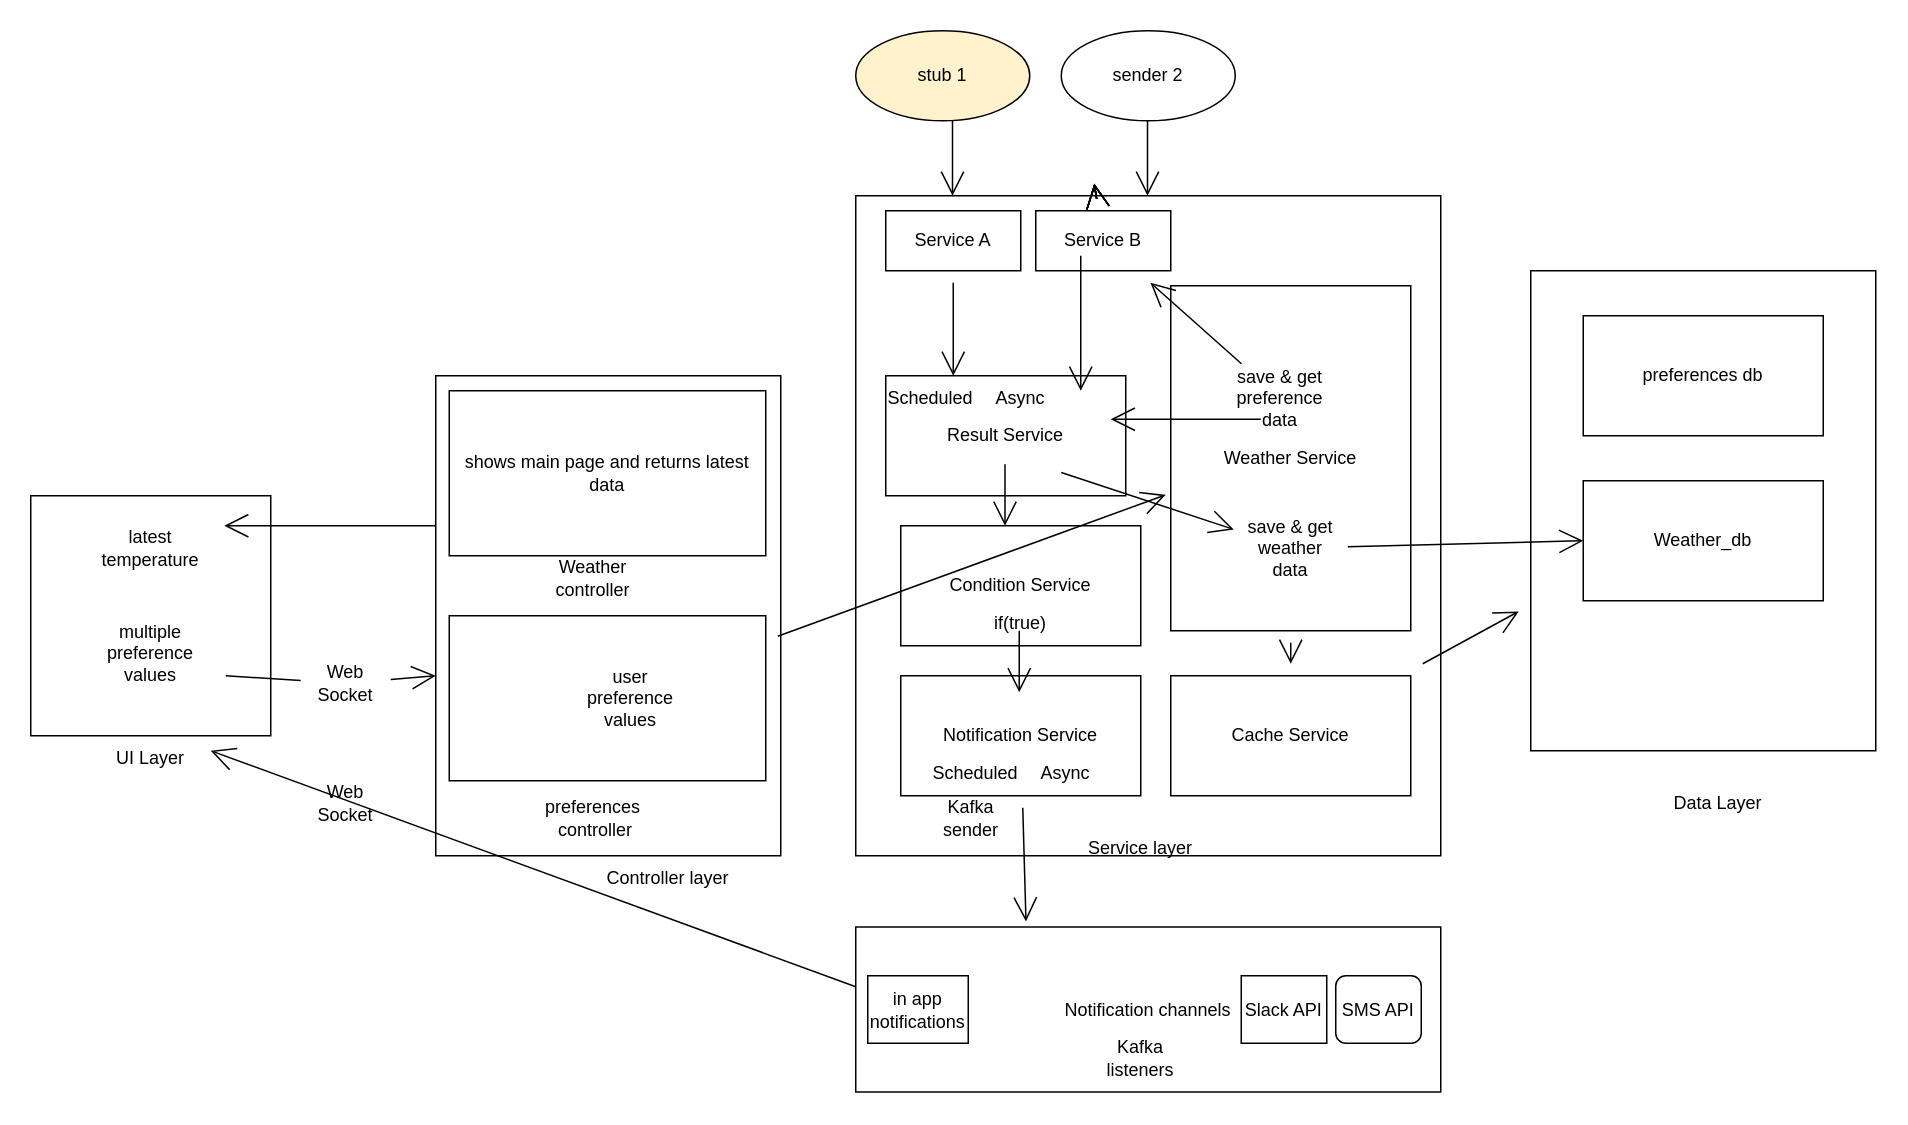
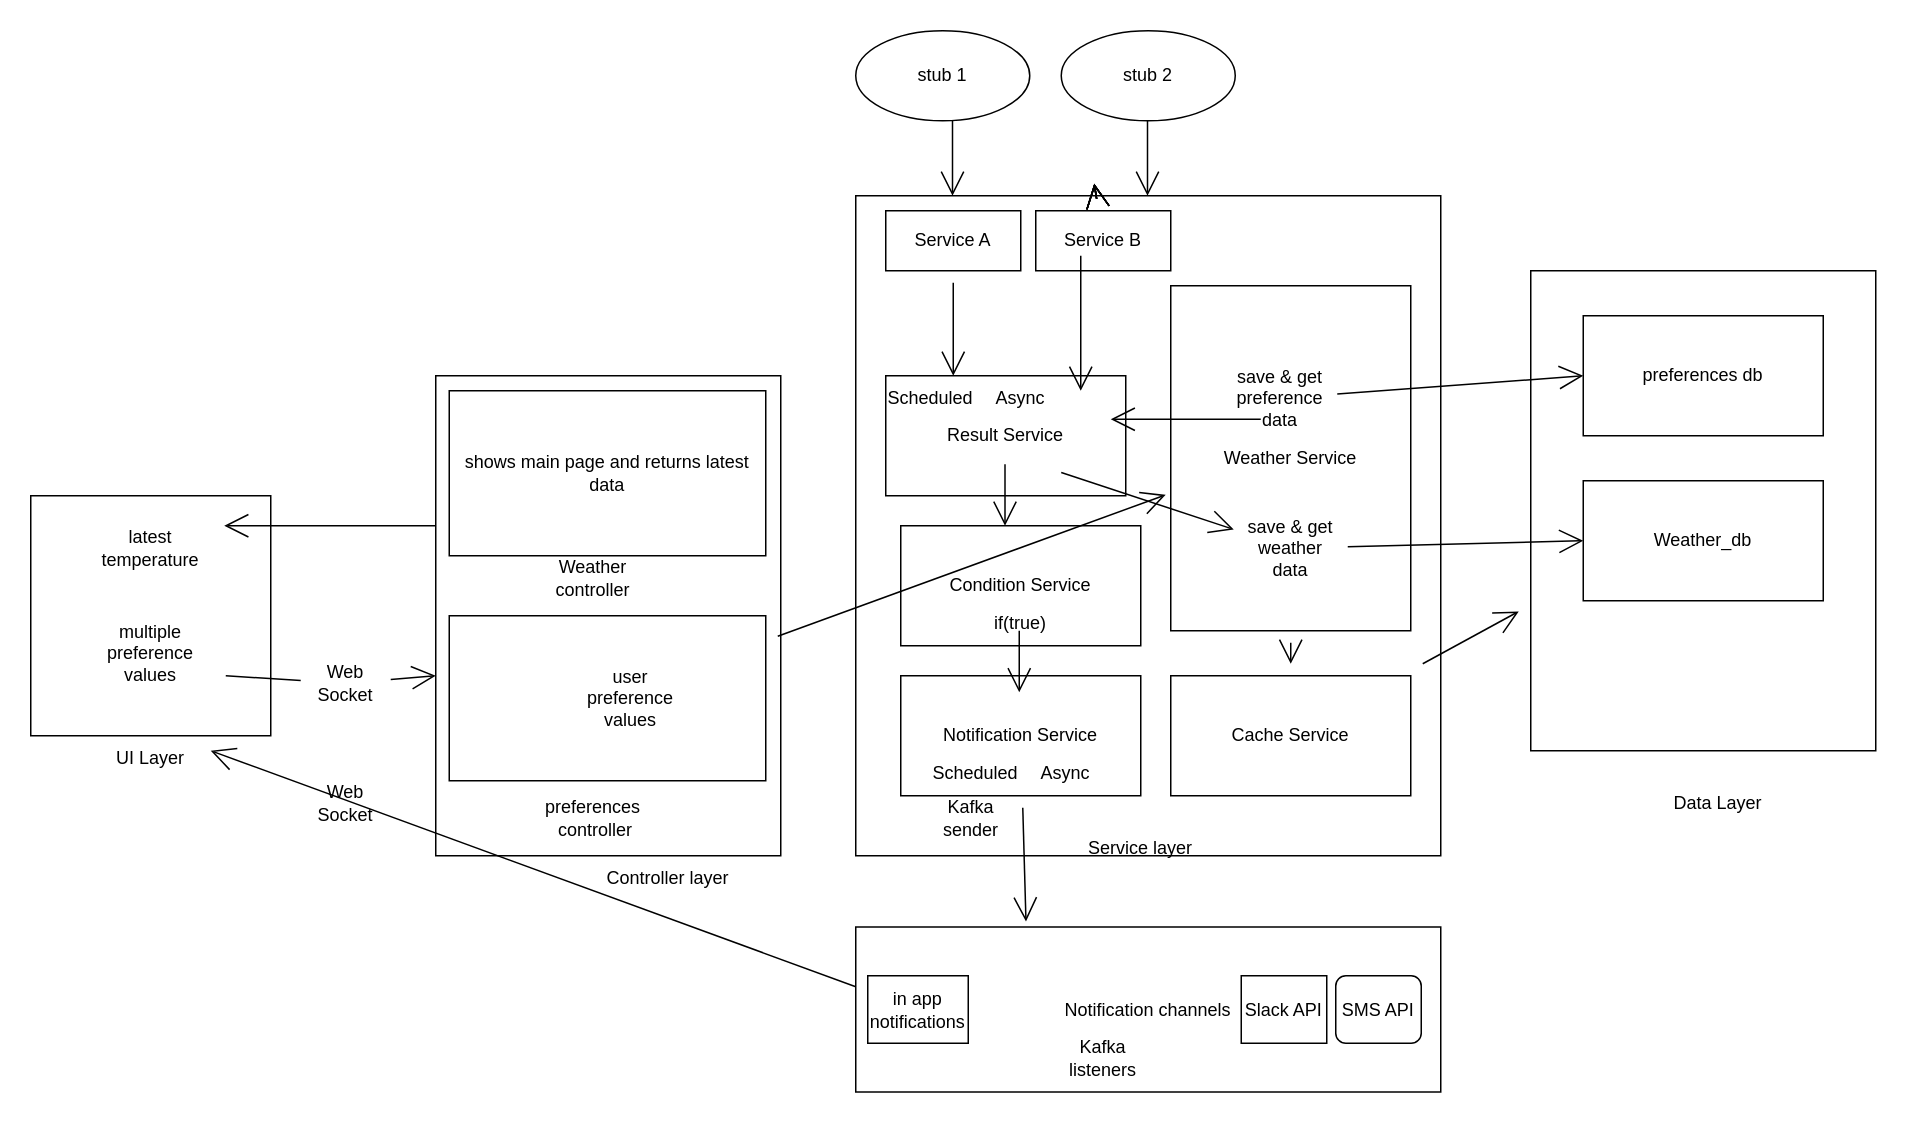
node "stub 1": fillcolor #fff2cc -> #ffffff
node "sender 2": label "sender 2" -> "stub 2"
edge "save & get preference data" -> "Service B": now "save & get preference data" -> "preferences db"
node "Kafka listeners": moved (1141, 1058) -> (1103, 1058)
